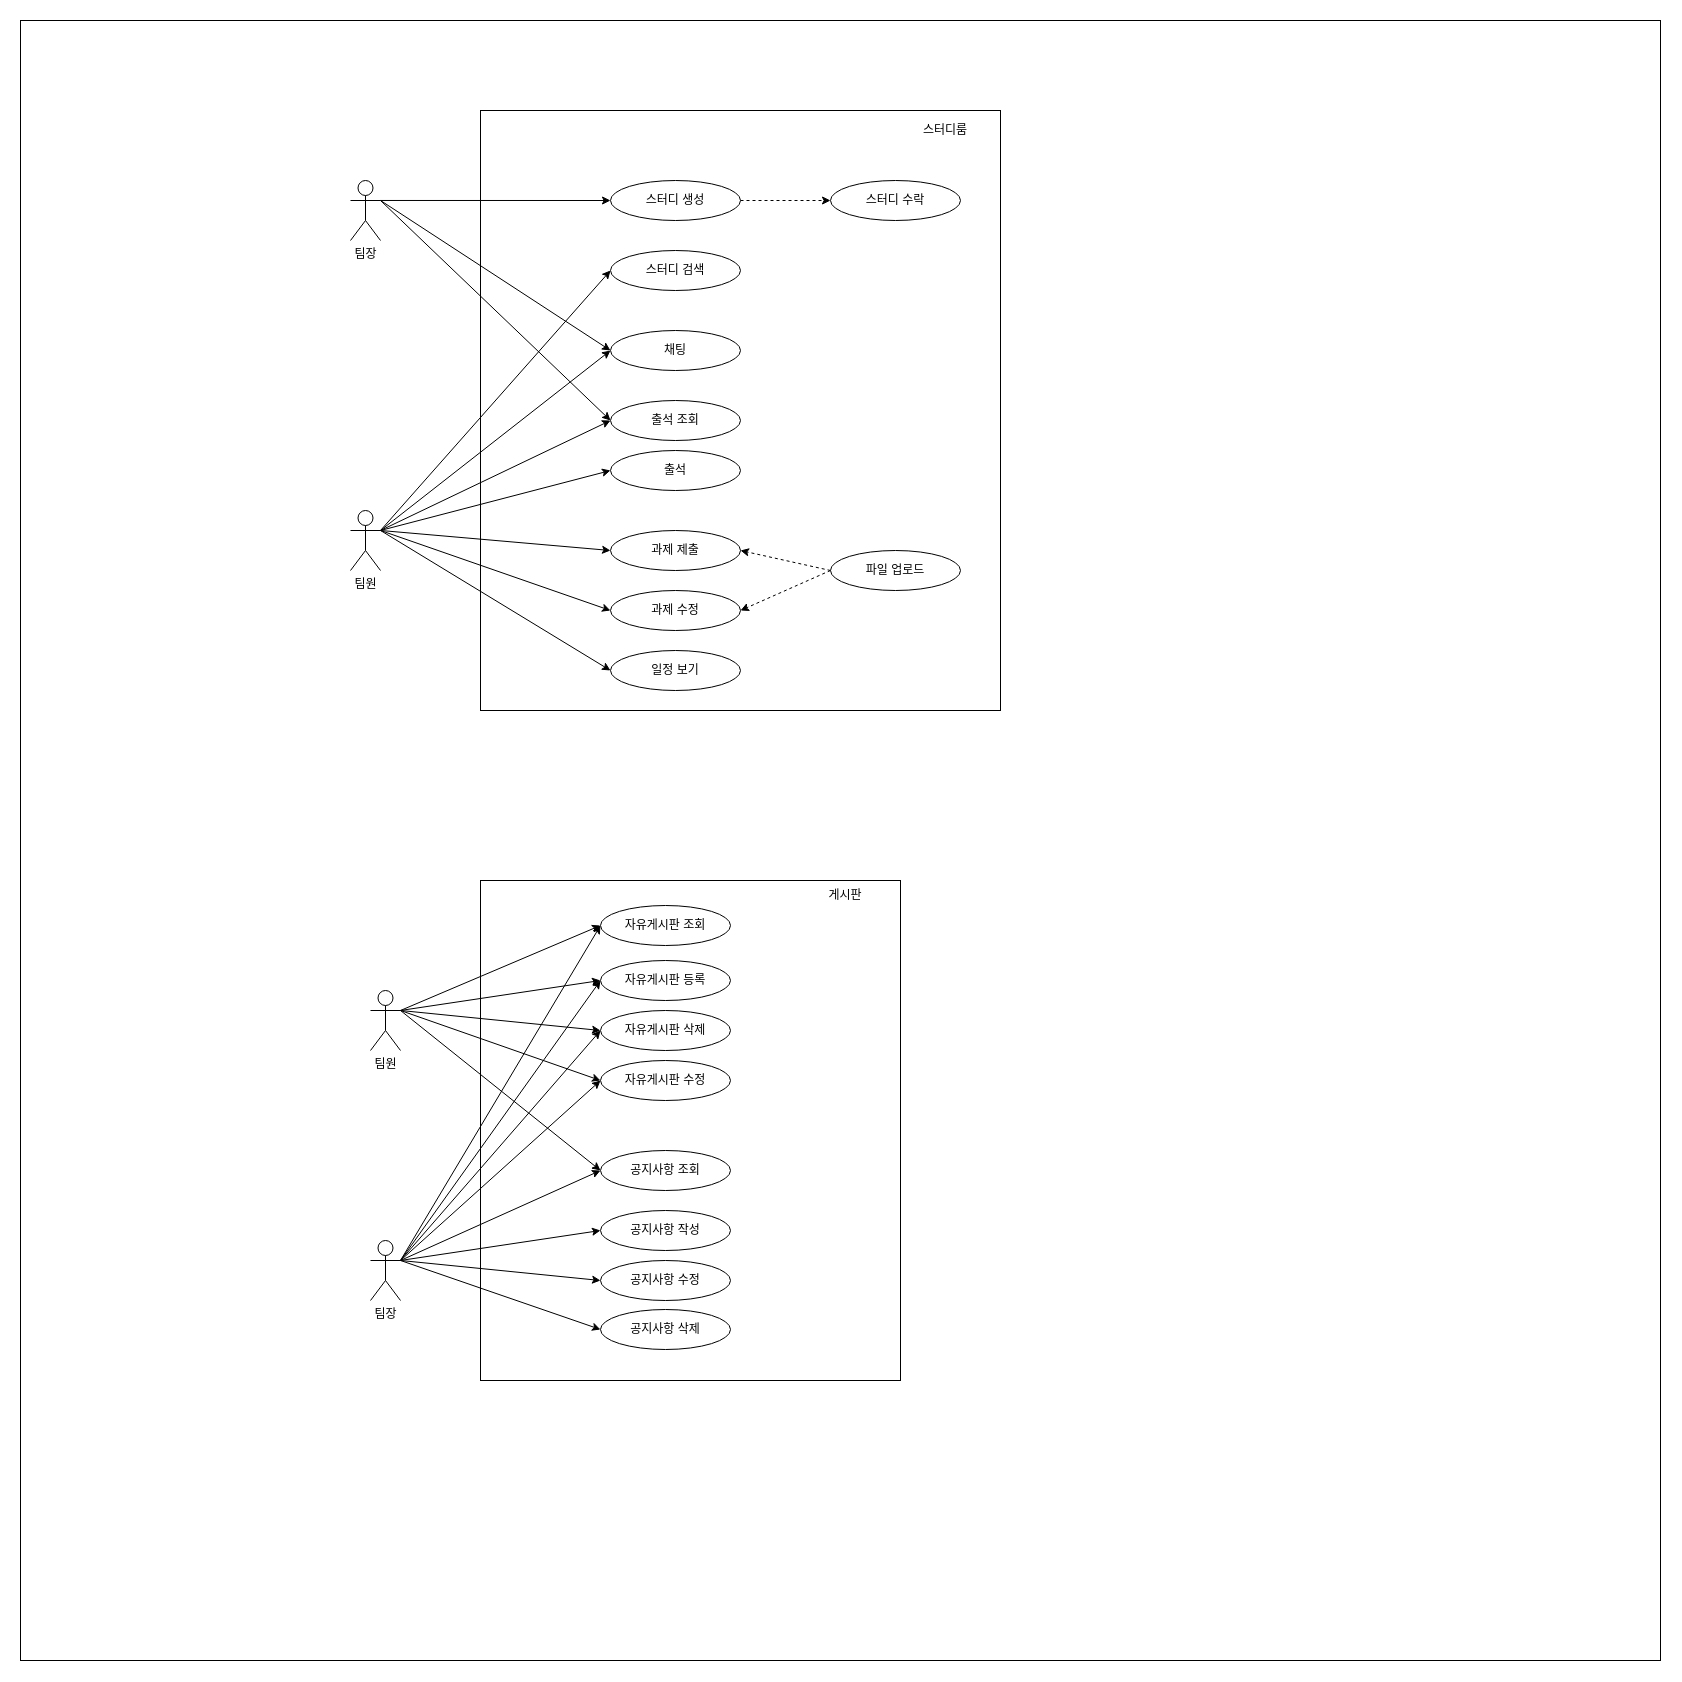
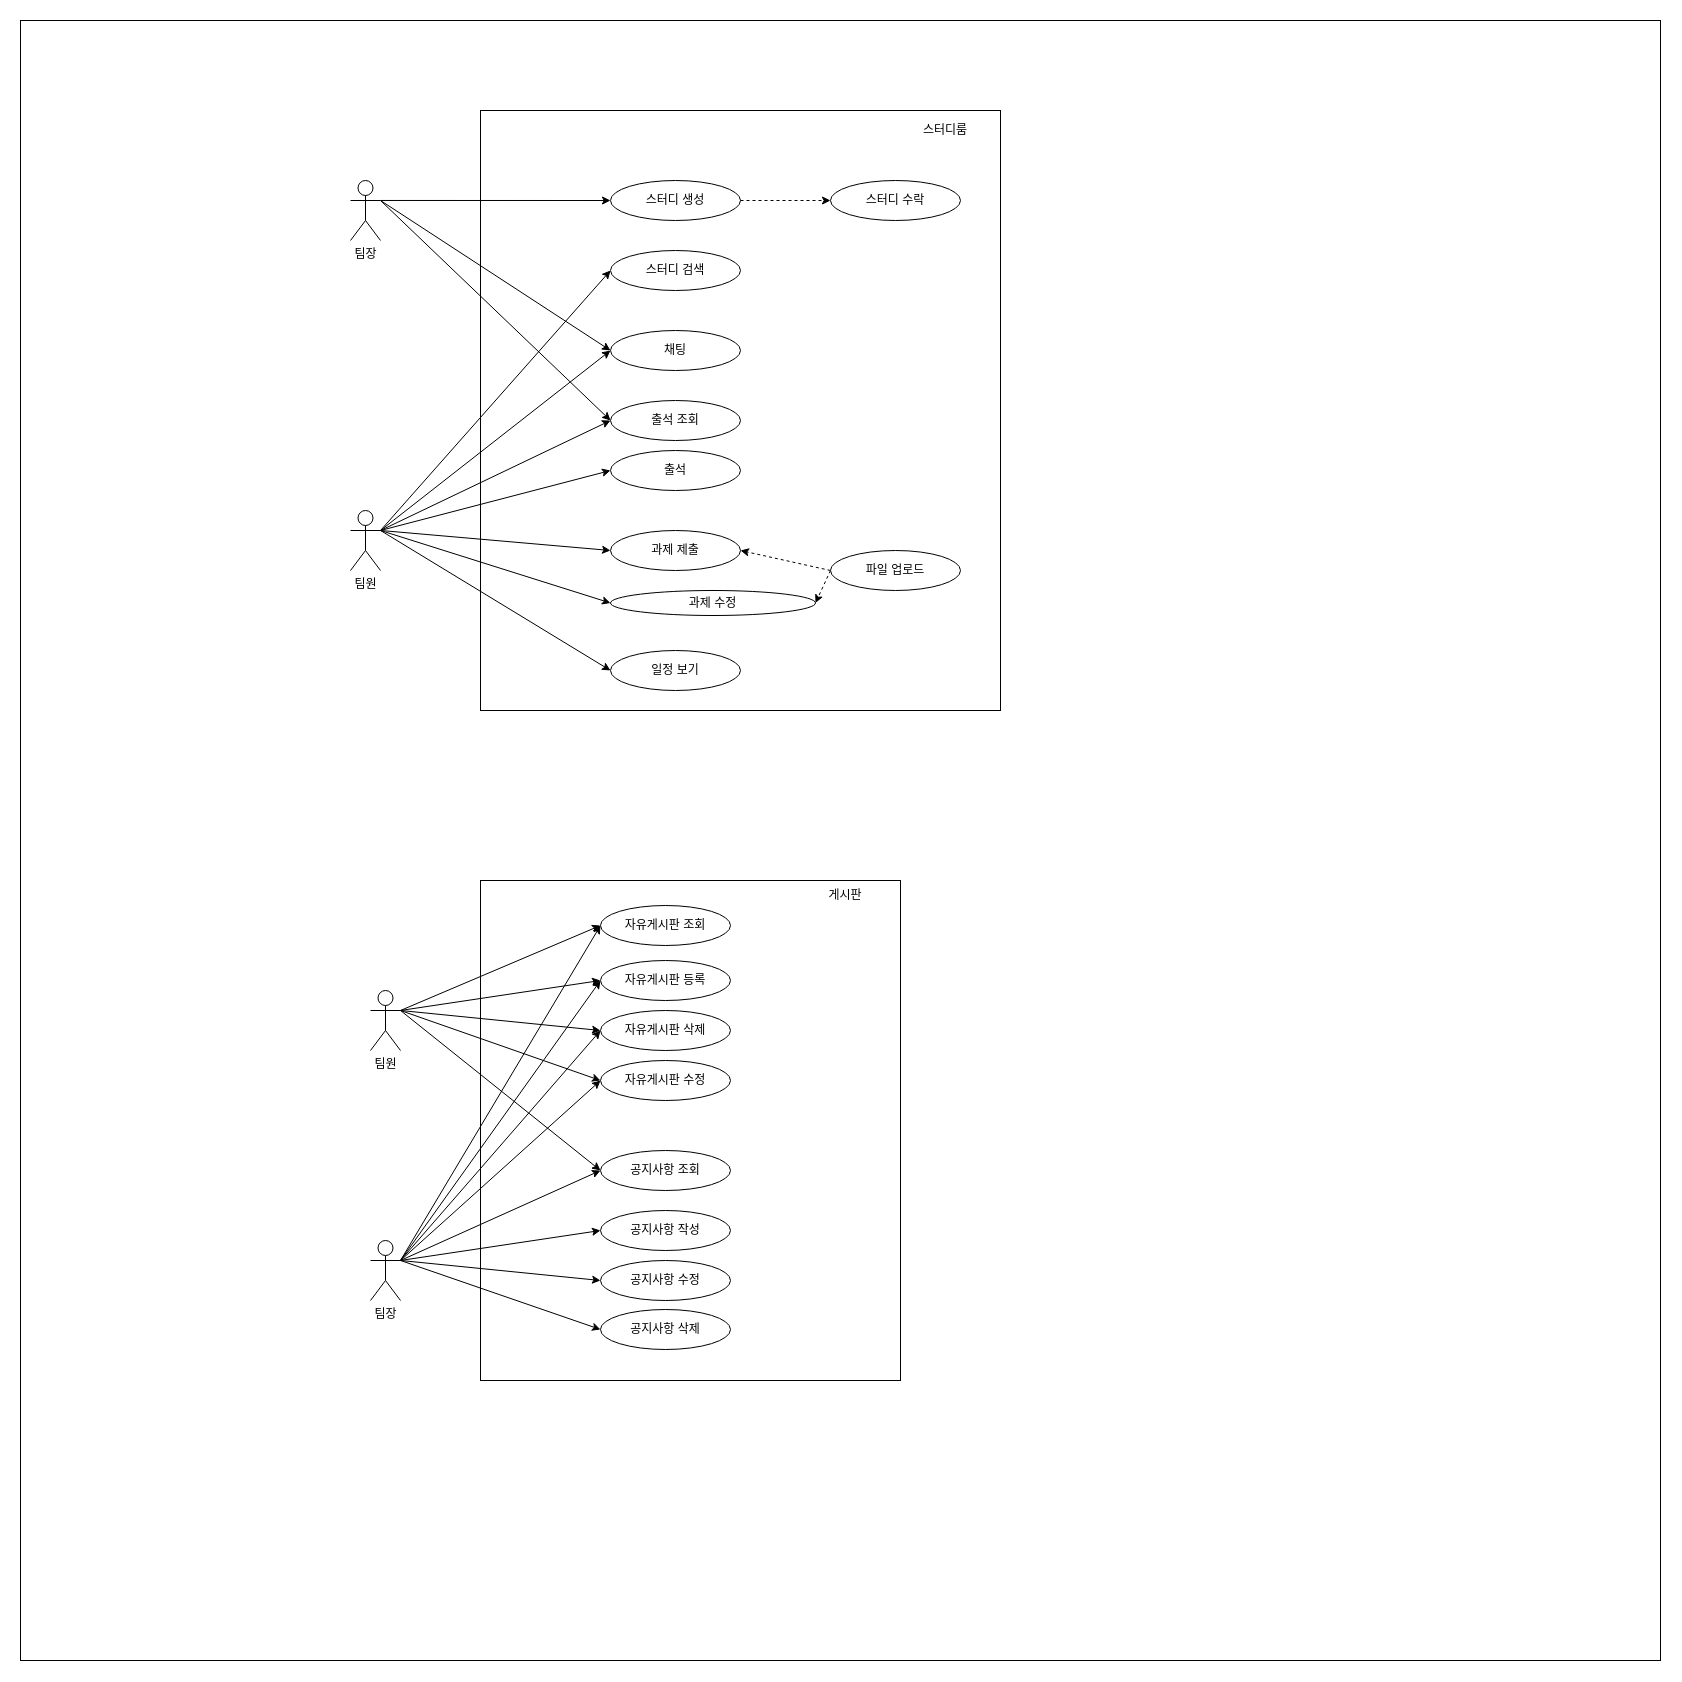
node "과제 수정": size 130x40 -> 205x25
